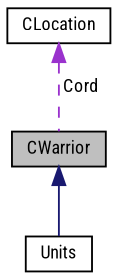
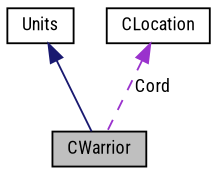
edge "Units" -> "CWarrior": reversed
